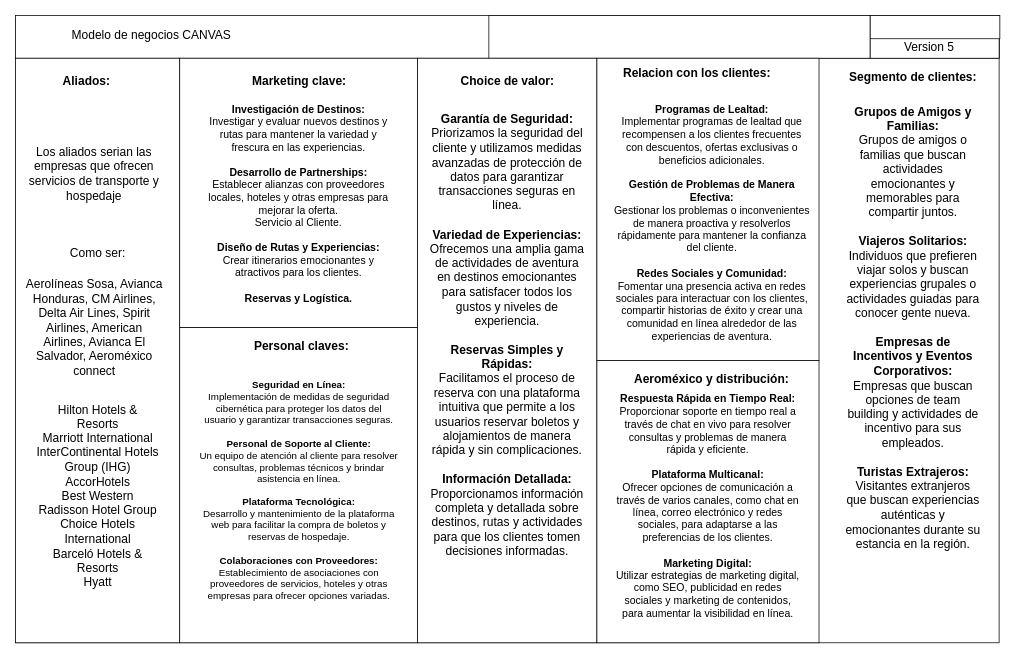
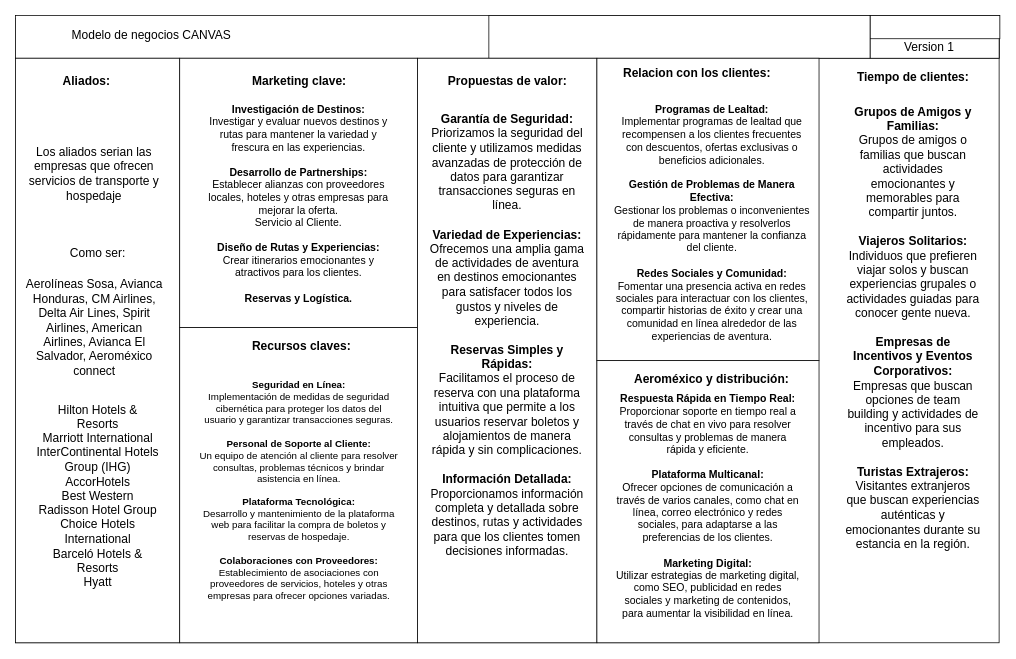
node "Version 5": label "Version 5" -> "Version 1"
node "Segmento de clientes:": label "Segmento de clientes:" -> "Tiempo de clientes:"
node "Choice de valor:": label "Choice de valor:" -> "Propuestas de valor:"
node "Personal claves:": label "Personal claves:" -> "Recursos claves:"
